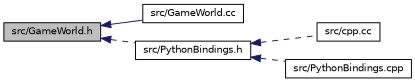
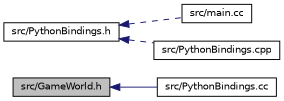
node "src/GameWorld.cc": label "src/GameWorld.cc" -> "src/PythonBindings.cc"
node "src/cpp.cc": label "src/cpp.cc" -> "src/main.cc"
edge "src/PythonBindings.h" -> "src/GameWorld.h": removed
